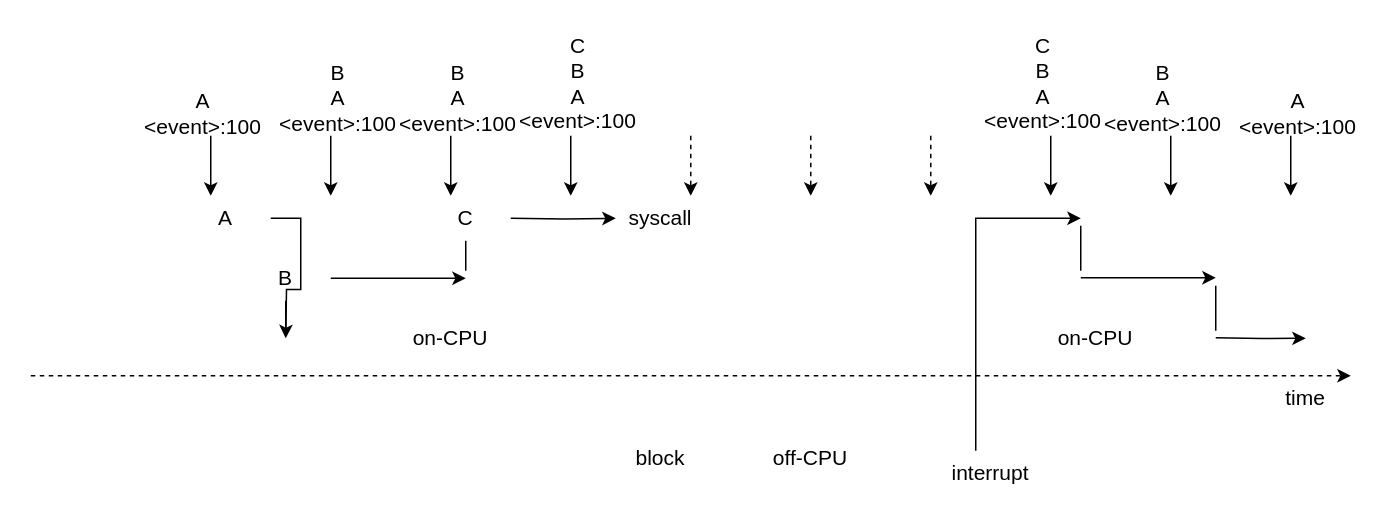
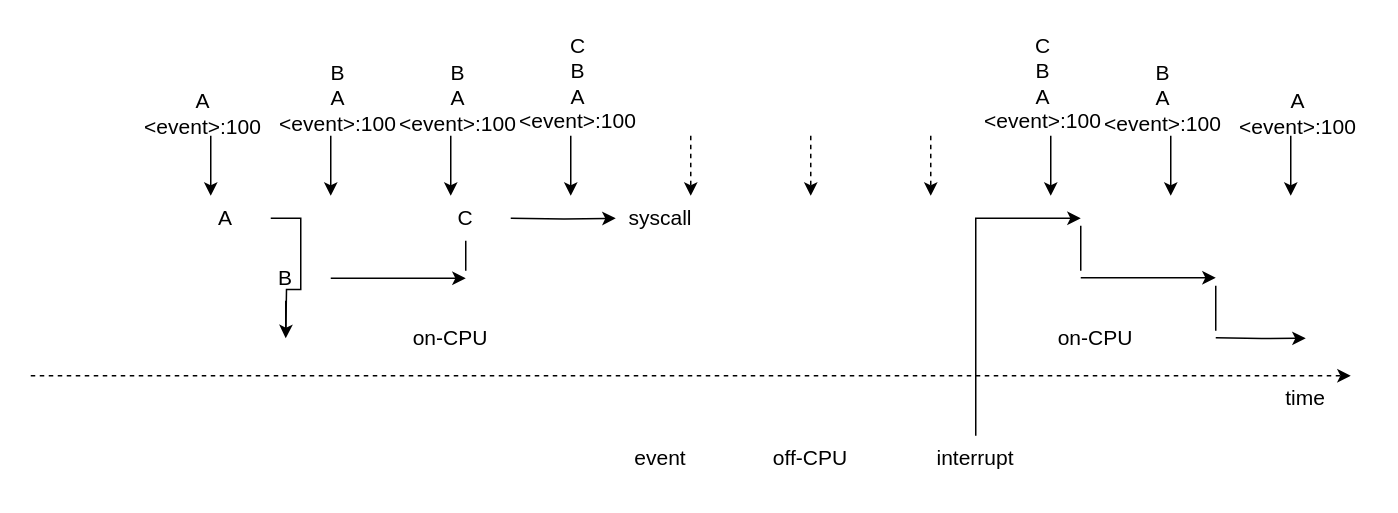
node "block": label "block" -> "event"
node "interrupt": moved (991, 473) -> (976, 458)
